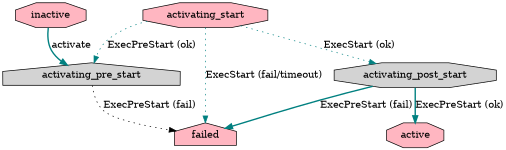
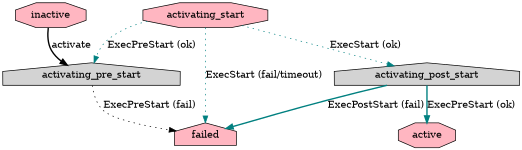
edge "inactive" -> "activating_pre_start": color teal -> black
node "activating_post_start": shape octagon -> house
edge "activating_post_start" -> "failed": label "ExecPreStart (fail)" -> "ExecPostStart (fail)"
